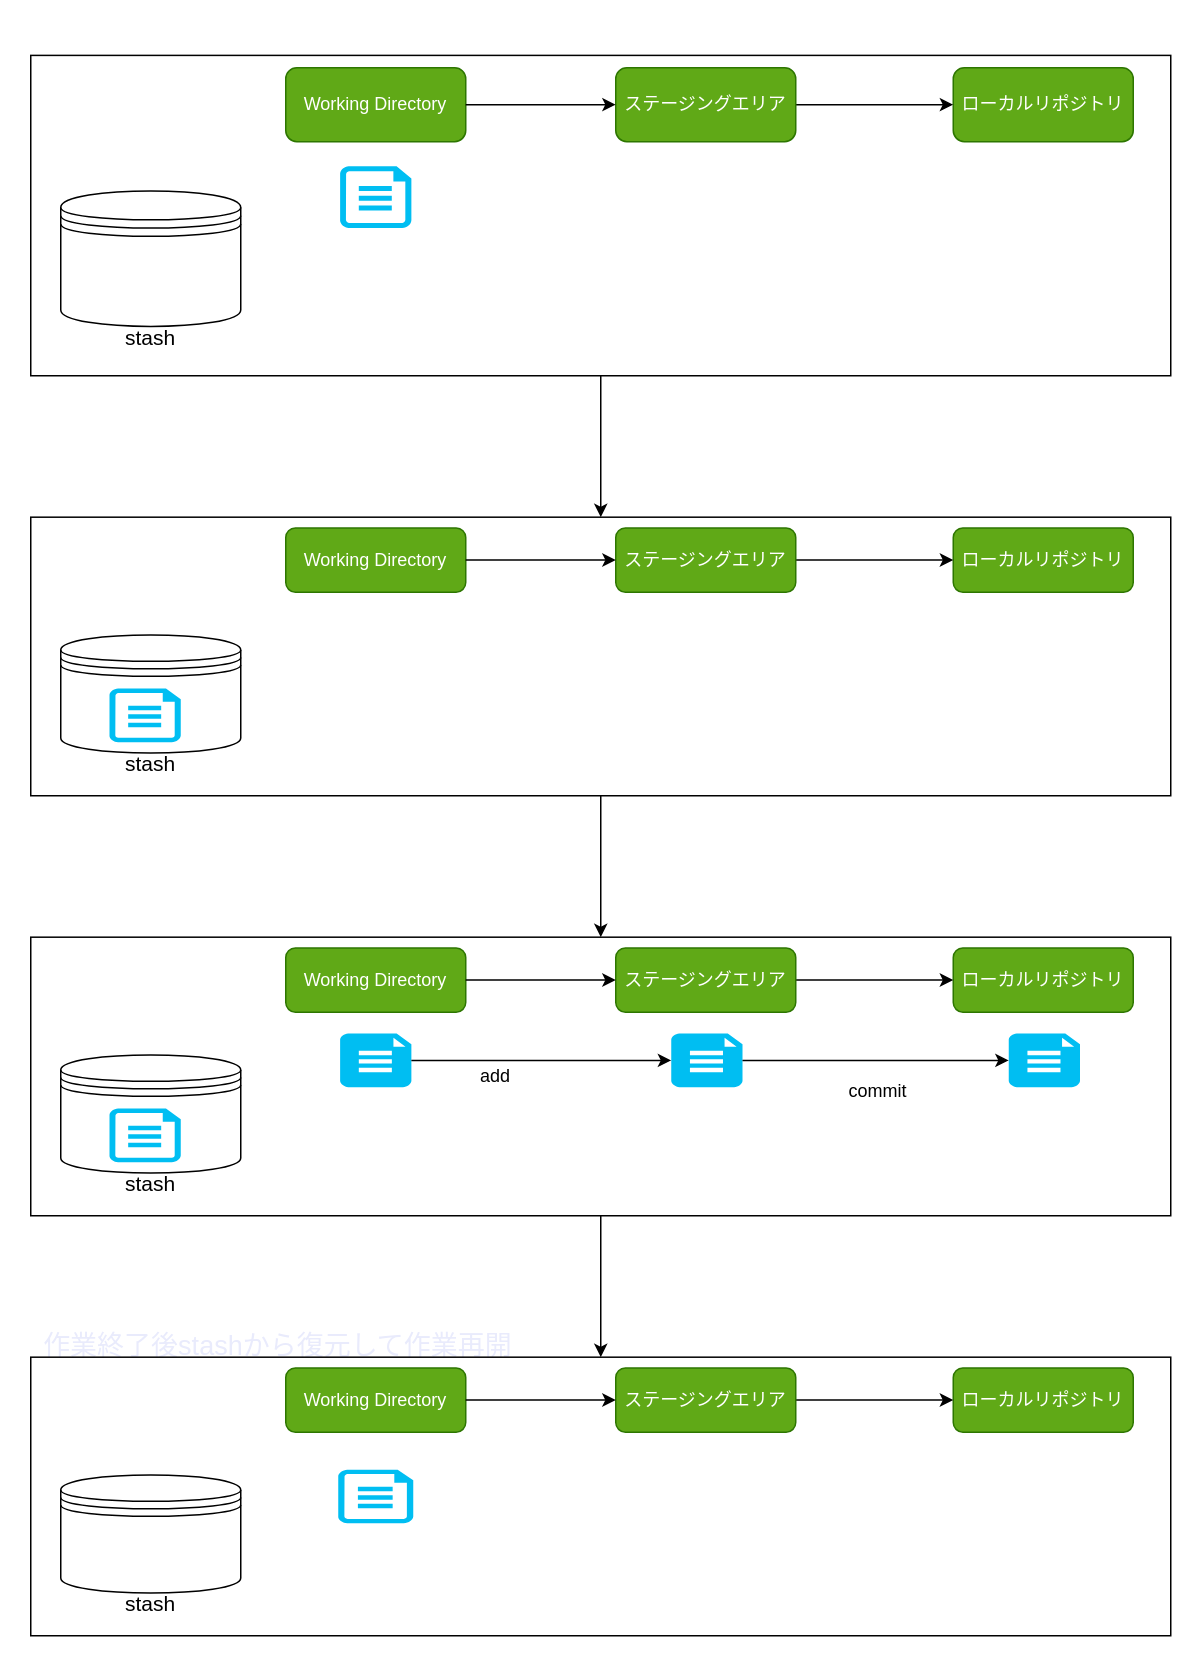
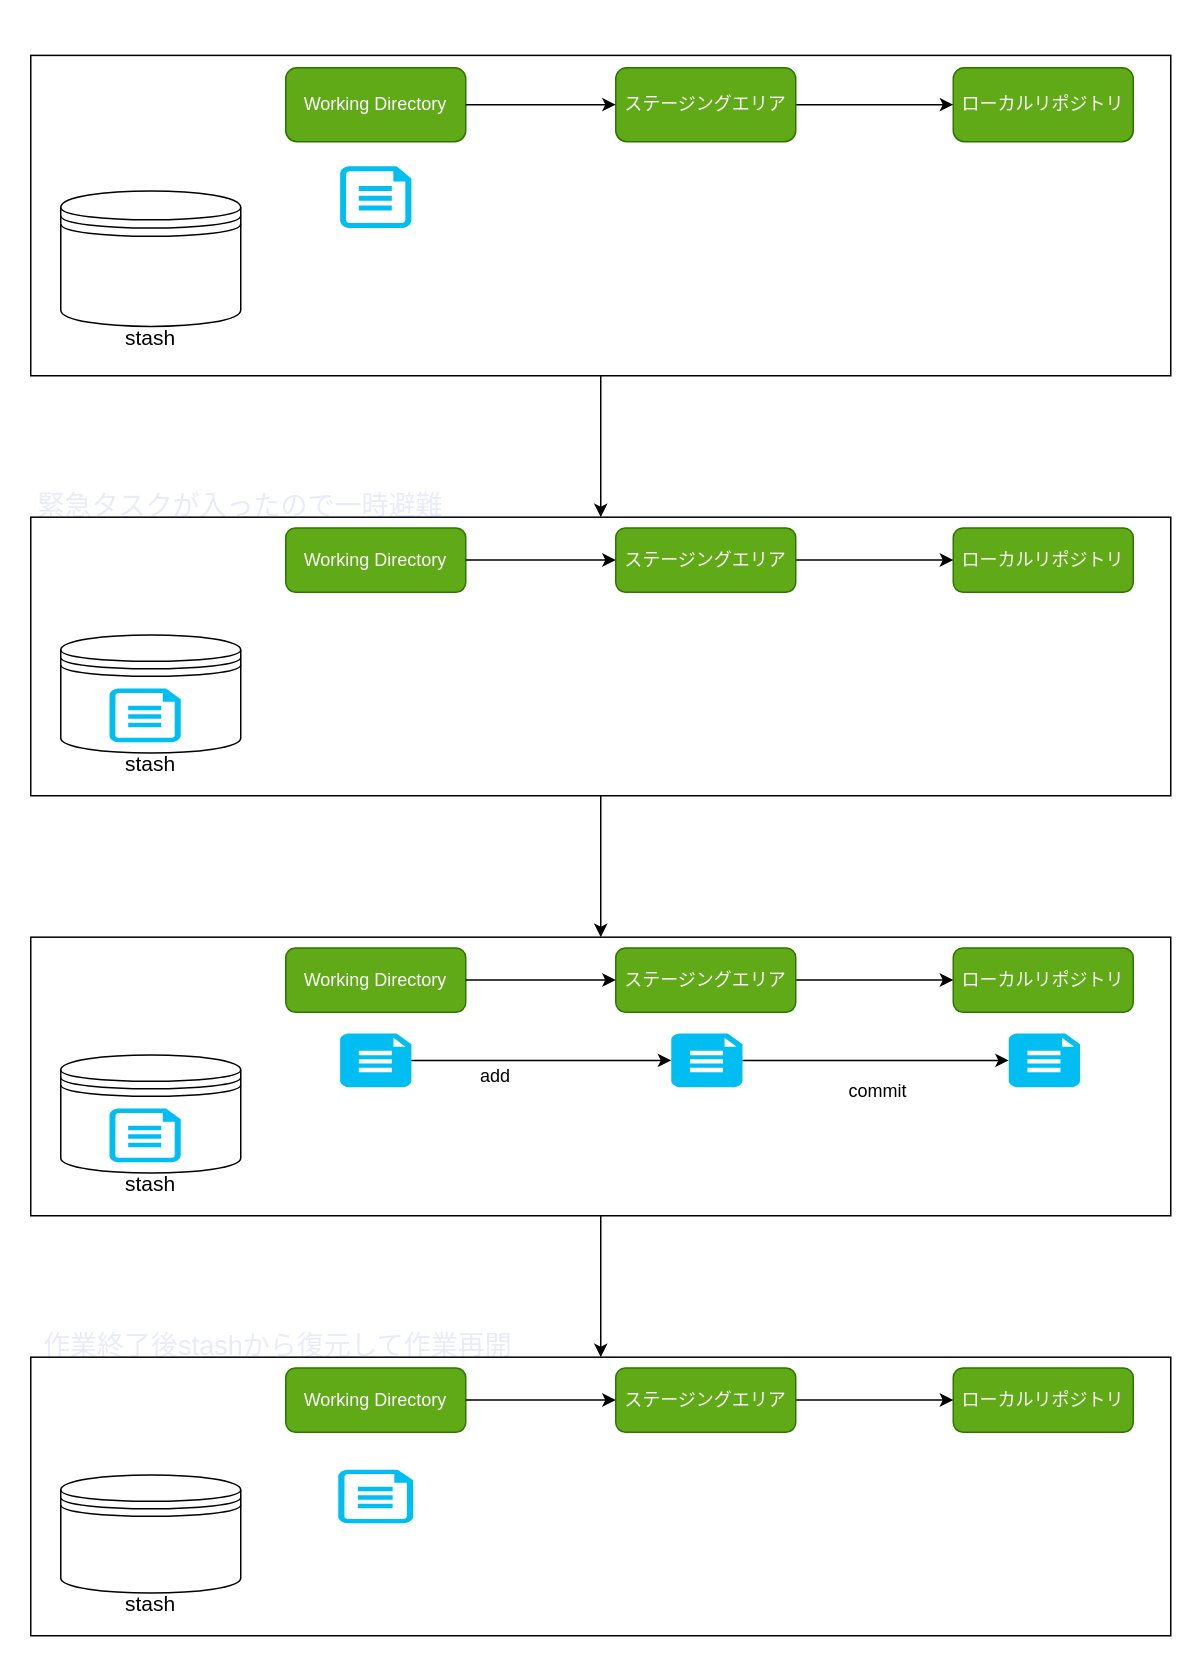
node "緊急タスクが入ったので一時避難": added
